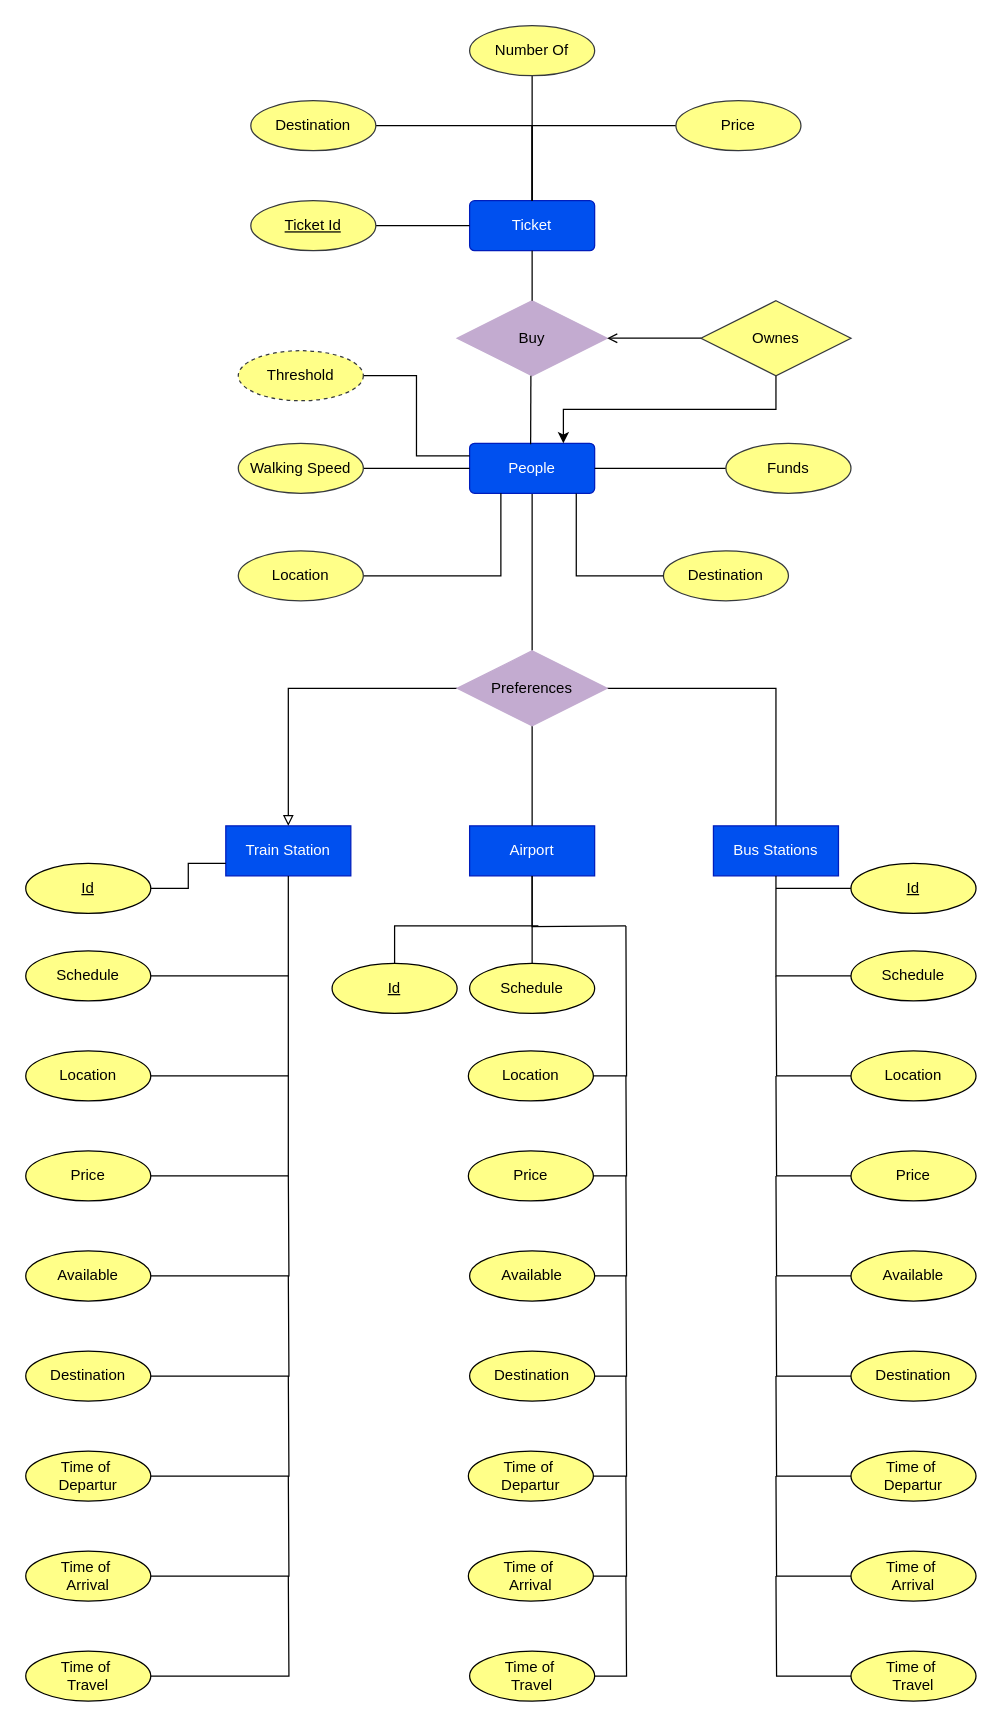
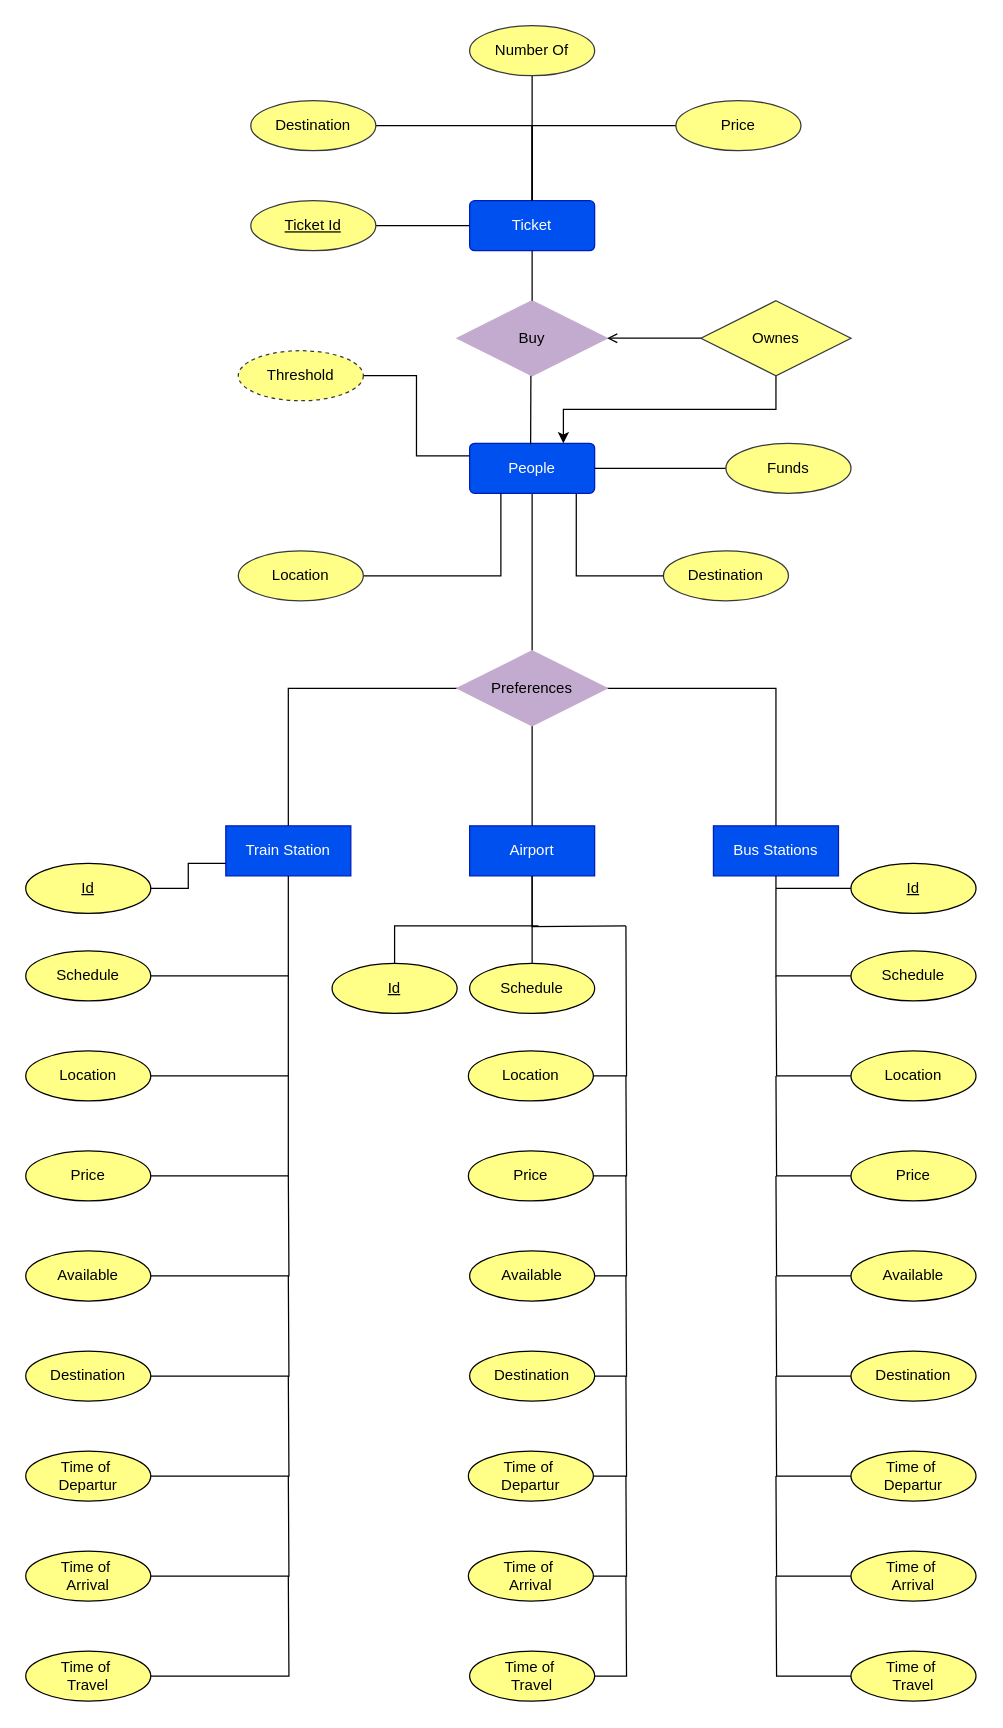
node "Walking Speed": removed
edge "Walking Speed" -- "People": removed
edge "Preferences" -> "Train Station": arrowhead block -> none
